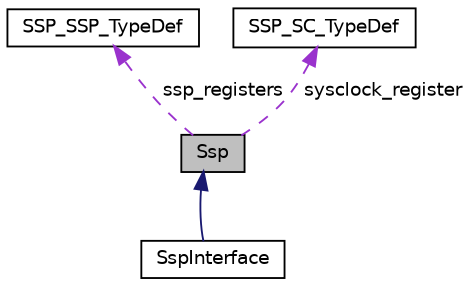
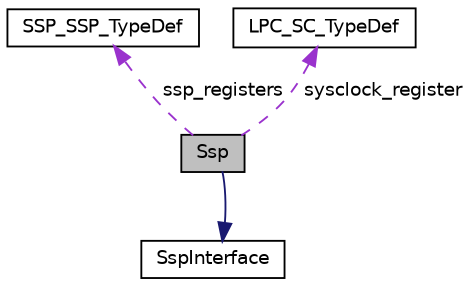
node "SSP_SC_TypeDef": label "SSP_SC_TypeDef" -> "LPC_SC_TypeDef"
edge "SspInterface" -> "Ssp": reversed
